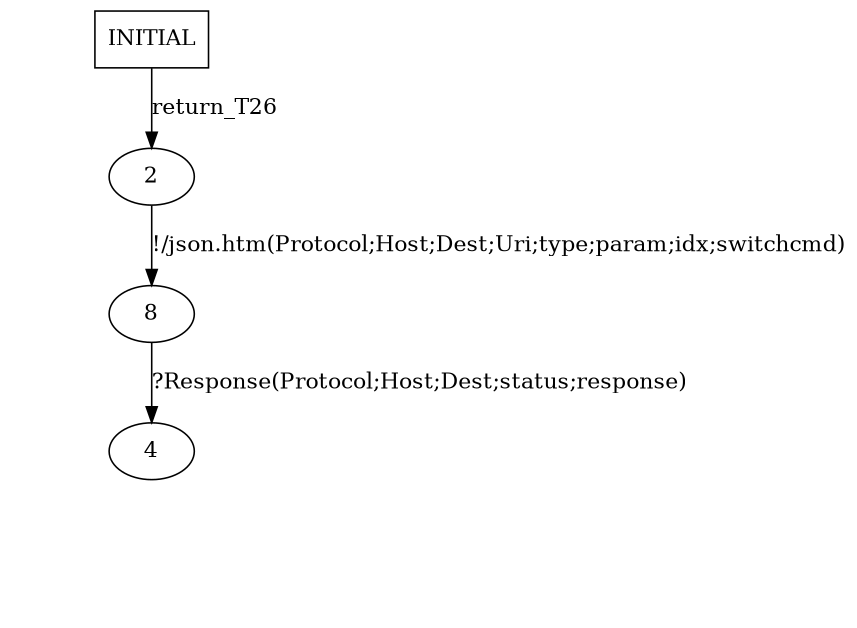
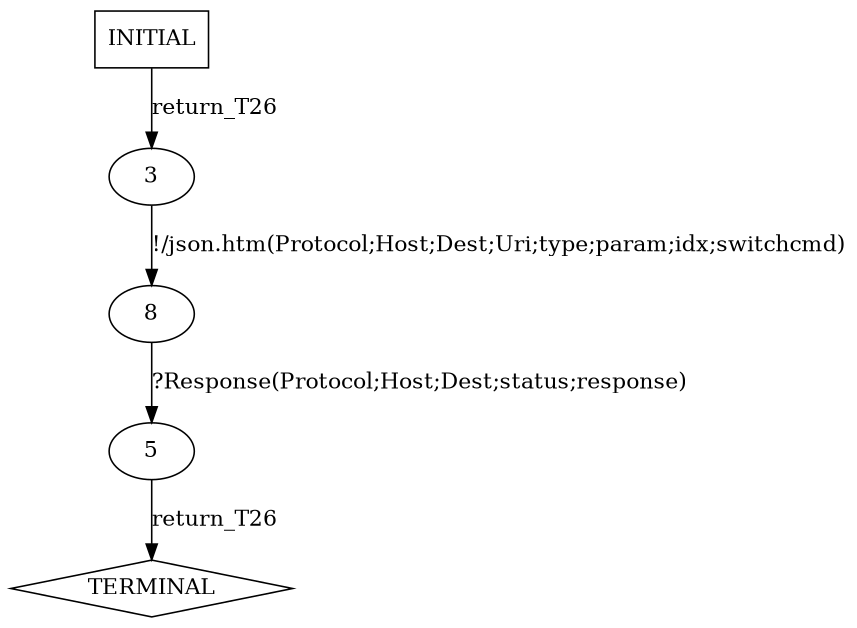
node "2": label "2" -> "3"
node "4": label "4" -> "5"
node "TERMINAL": added
